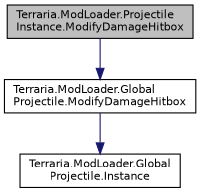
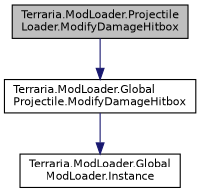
node "Terraria.ModLoader.Projectile Instance.ModifyDamageHitbox": label "Terraria.ModLoader.Projectile Instance.ModifyDamageHitbox" -> "Terraria.ModLoader.Projectile Loader.ModifyDamageHitbox"
node "Terraria.ModLoader.Global Projectile.Instance": label "Terraria.ModLoader.Global Projectile.Instance" -> "Terraria.ModLoader.Global ModLoader.Instance"
